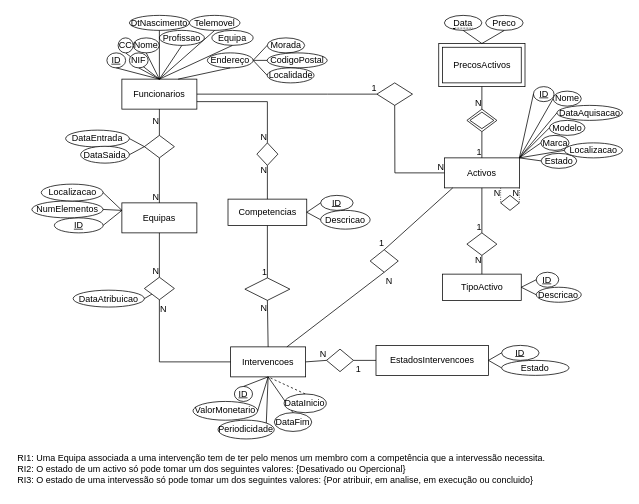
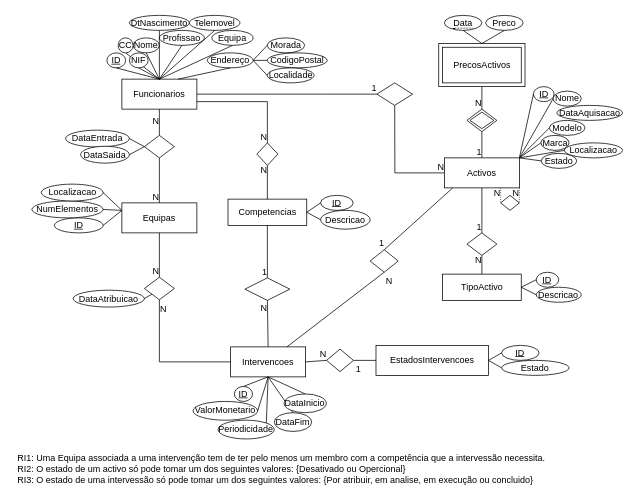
edge "DataAquisacao" -- "Activos": removed
edge "Intervencoes" -- "DataInicio": style dashed -> solid
